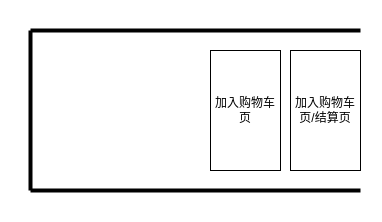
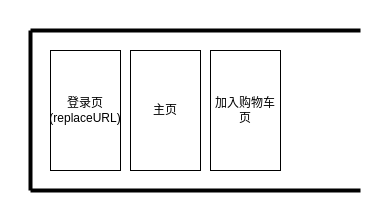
node "登录页 (replaceURL)": added
node "主页": added
node "加入购物车页/结算页": removed
